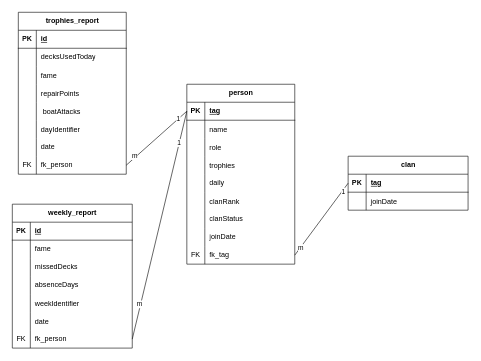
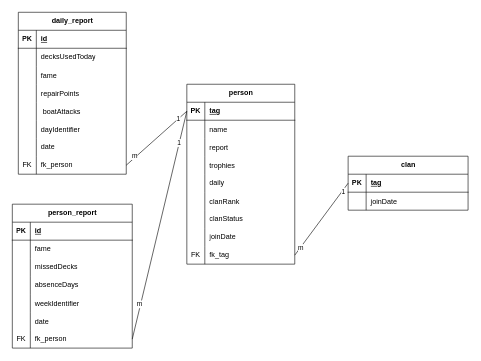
node "trophies_report": label "trophies_report" -> "daily_report"
node "role": label "role" -> "report"
node "weekly_report": label "weekly_report" -> "person_report"
